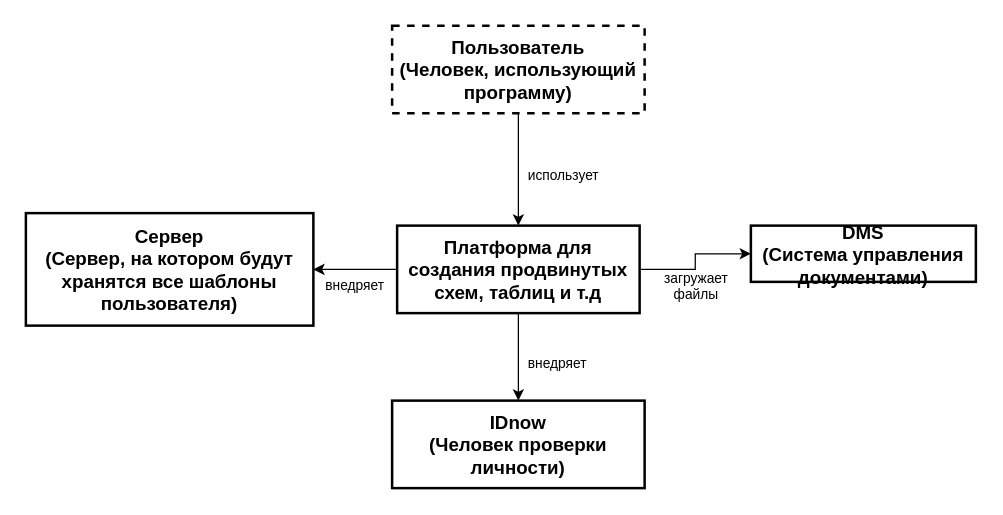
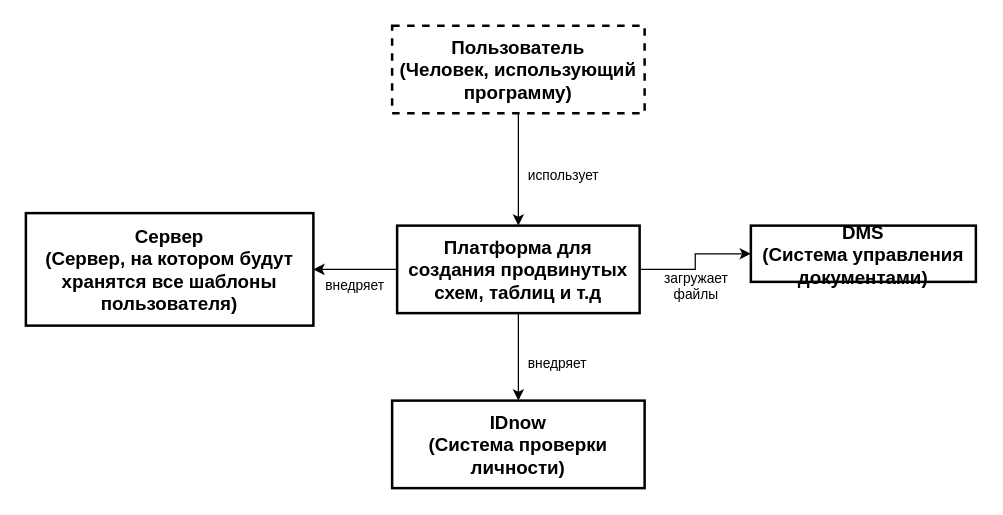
node "IDnow (Человек проверки личности)": label "IDnow (Человек проверки личности)" -> "IDnow (Система проверки личности)"
